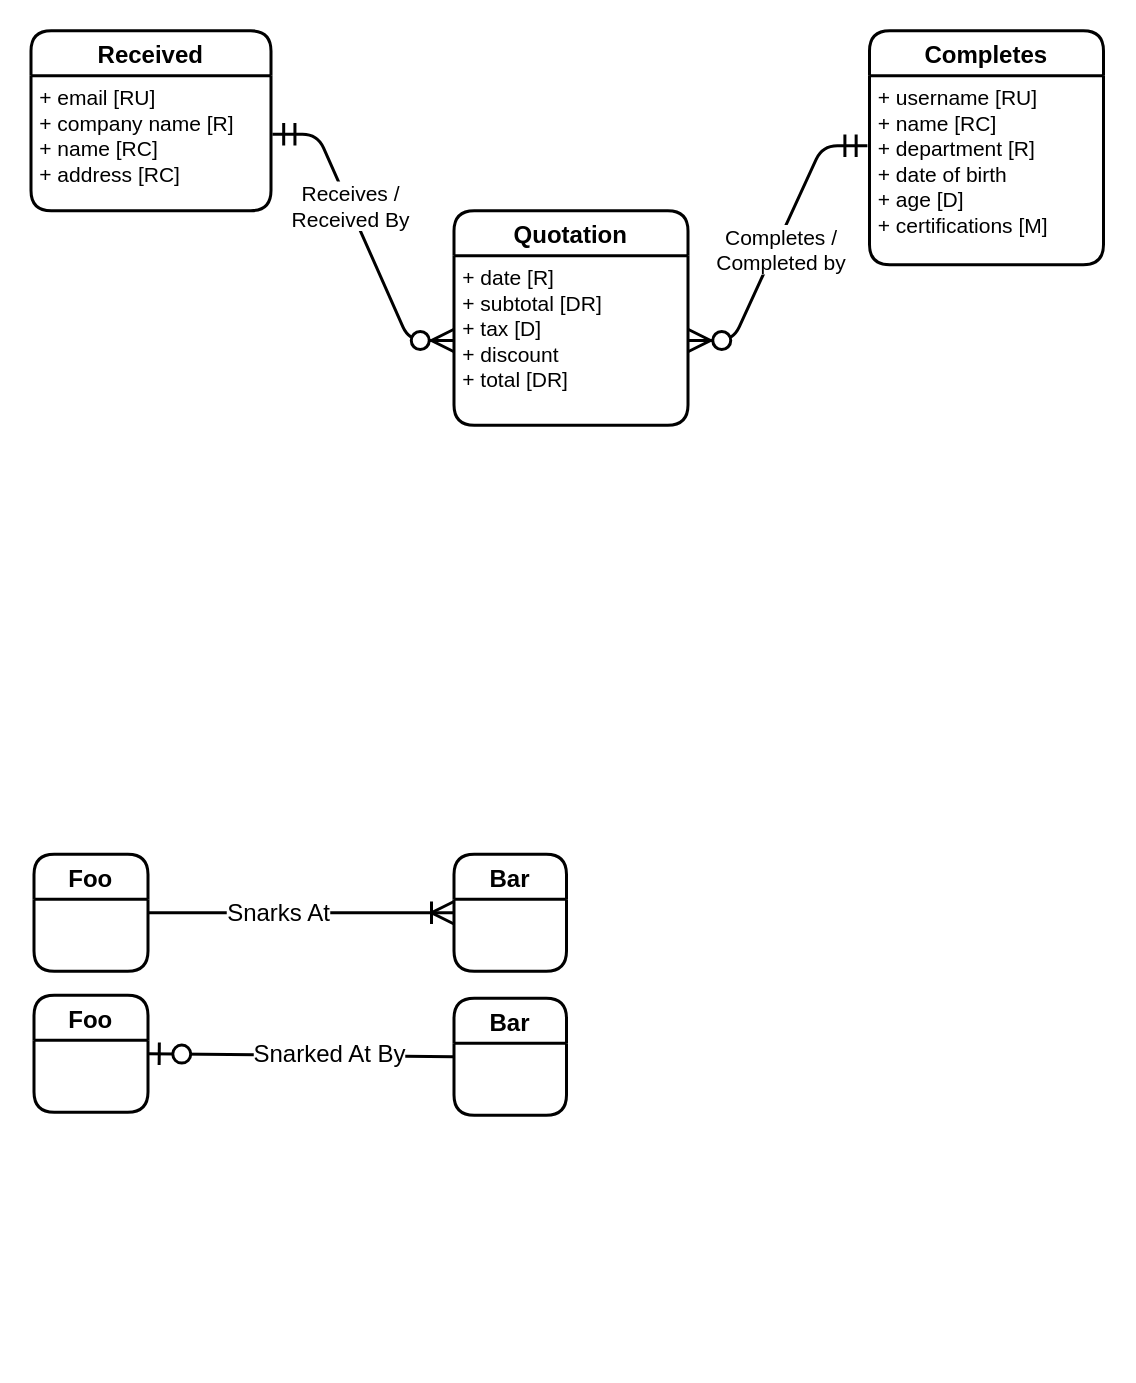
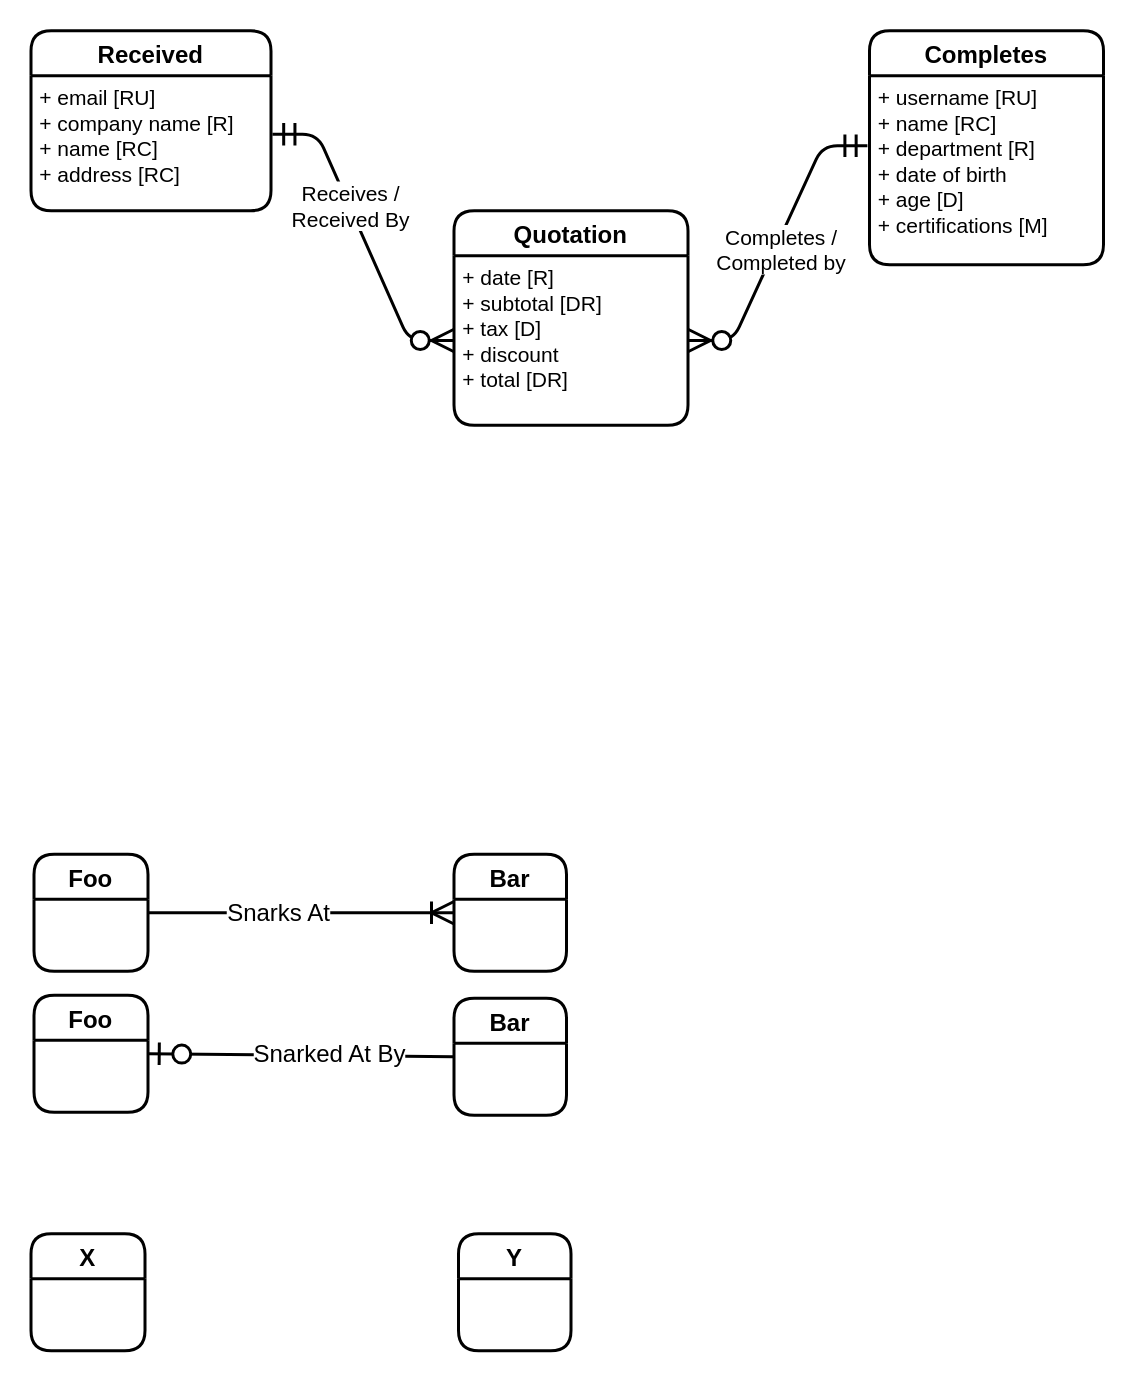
node "X": added
node "Y": added
